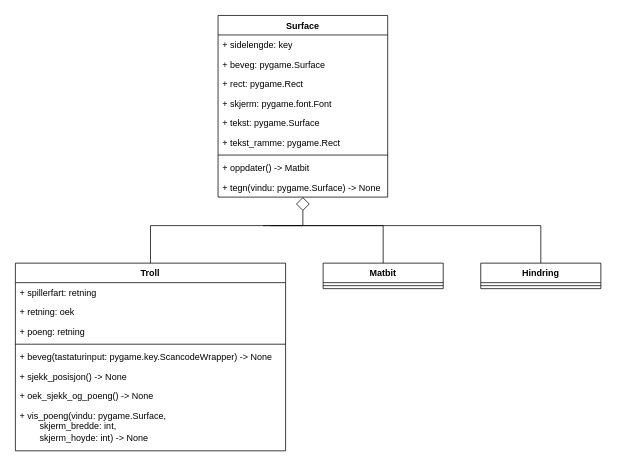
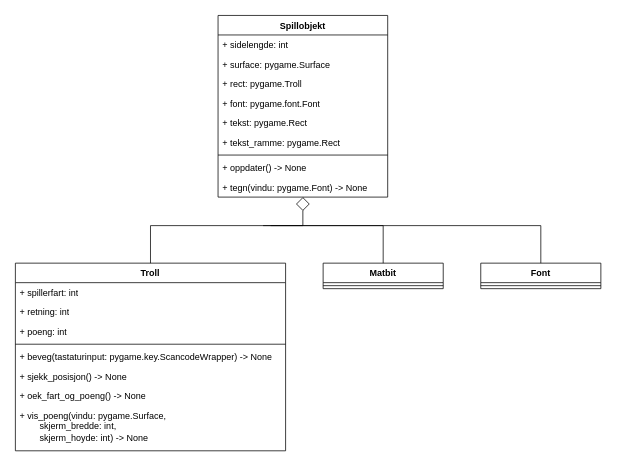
node "Surface": label "Surface" -> "Spillobjekt"
node "+ sidelengde: key": label "+ sidelengde: key" -> "+ sidelengde: int"
node "+ beveg: pygame.Surface": label "+ beveg: pygame.Surface" -> "+ surface: pygame.Surface"
node "+ rect: pygame.Rect": label "+ rect: pygame.Rect" -> "+ rect: pygame.Troll"
node "+ skjerm: pygame.font.Font": label "+ skjerm: pygame.font.Font" -> "+ font: pygame.font.Font"
node "+ tekst: pygame.Surface": label "+ tekst: pygame.Surface" -> "+ tekst: pygame.Rect"
node "+ oppdater() -> Matbit": label "+ oppdater() -> Matbit" -> "+ oppdater() -> None"
node "+ tegn(vindu: pygame.Surface) -> None": label "+ tegn(vindu: pygame.Surface) -> None" -> "+ tegn(vindu: pygame.Font) -> None"
node "Hindring": label "Hindring" -> "Font"
node "+ spillerfart: retning": label "+ spillerfart: retning" -> "+ spillerfart: int"
node "+ retning: oek": label "+ retning: oek" -> "+ retning: int"
node "+ poeng: retning": label "+ poeng: retning" -> "+ poeng: int"
node "+ oek_sjekk_og_poeng() -> None": label "+ oek_sjekk_og_poeng() -> None" -> "+ oek_fart_og_poeng() -> None"
